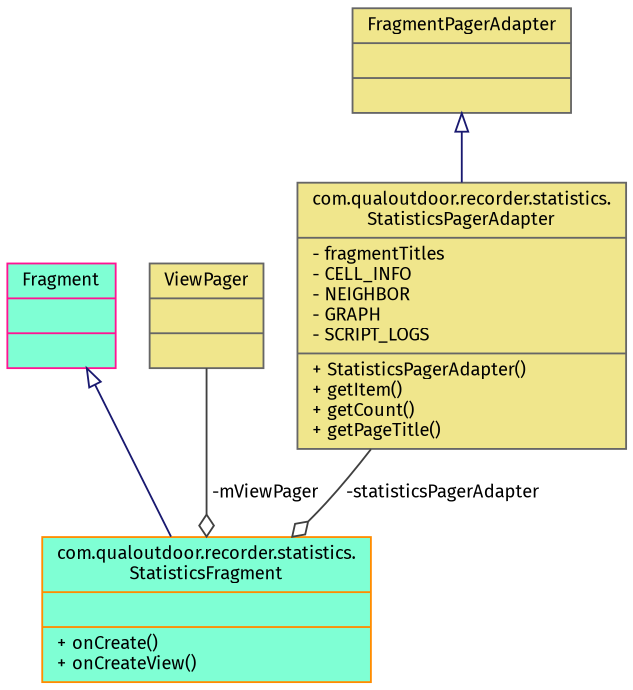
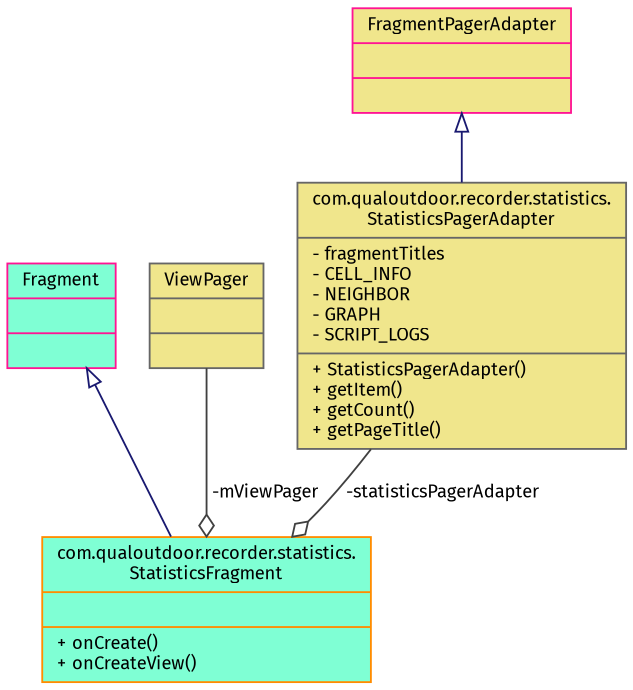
node "FragmentPagerAdapter": color gray40 -> deeppink
